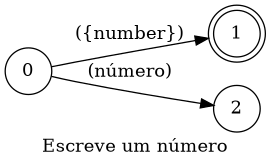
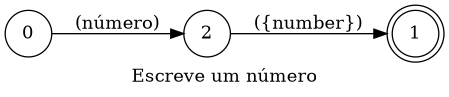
edge "0" -> "1": now "2" -> "1"
